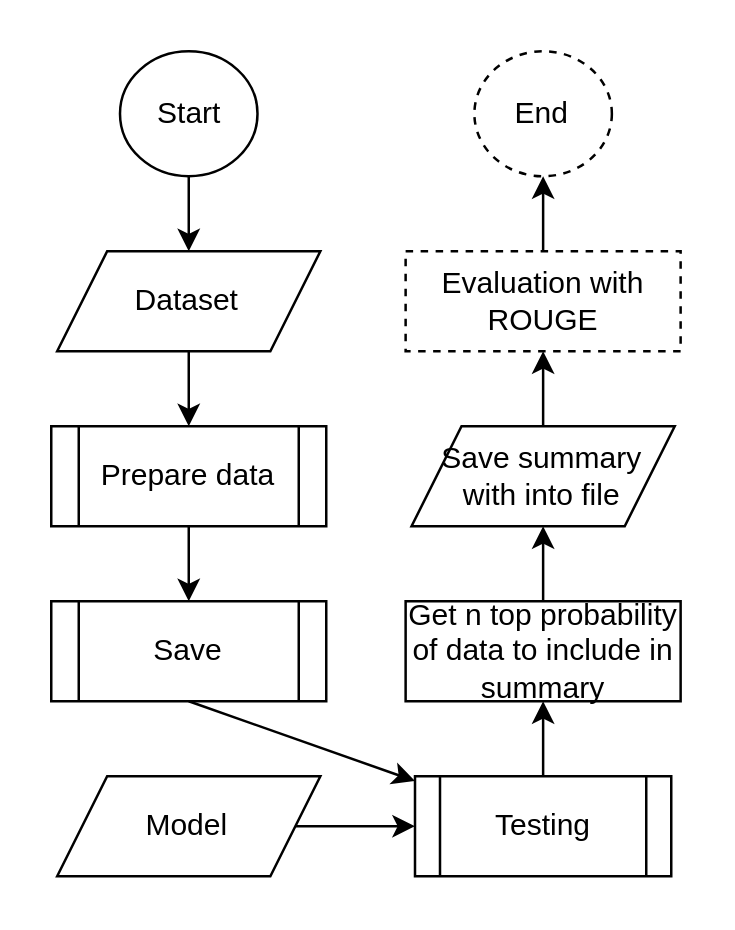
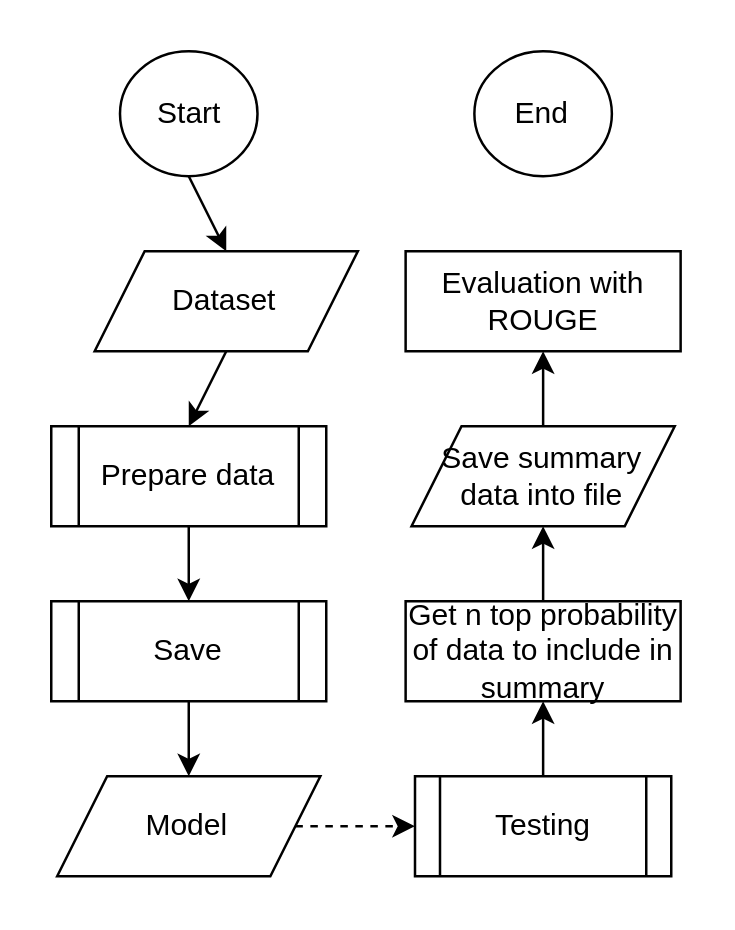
node "End": style dashed -> solid
edge "Evaluation with ROUGE" -> "End": removed
node "Dataset": moved (189, 301) -> (226, 301)
node "Evaluation with ROUGE": style dashed -> solid
node "Save summary with into file": label "Save summary with into file" -> "Save summary data into file"
edge "Save" -> "Testing": now "Save" -> "Model"
edge "Model" -> "Testing": style solid -> dashed
